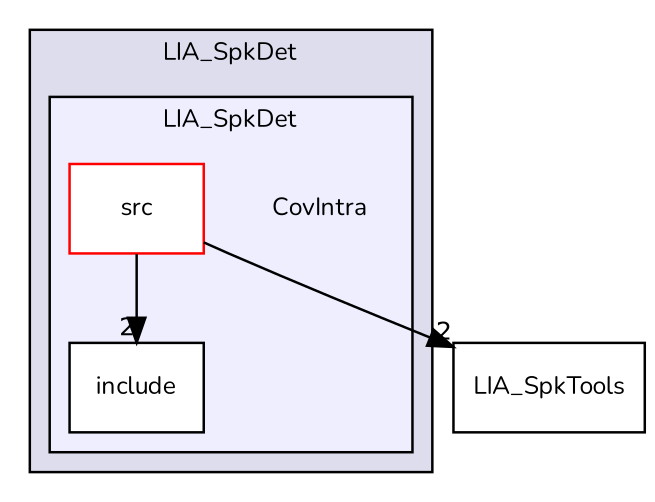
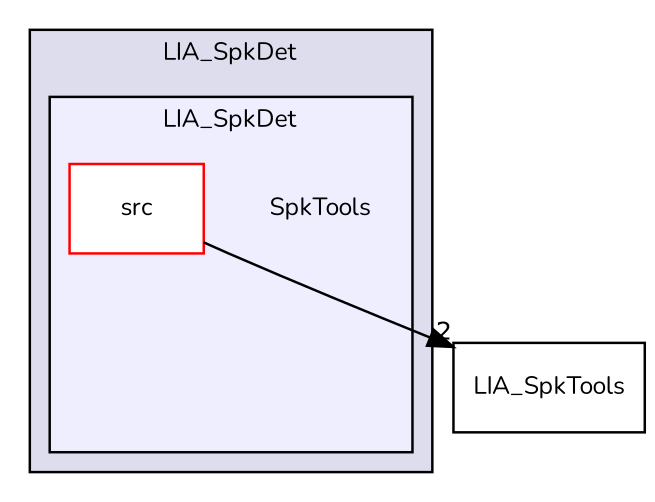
node "CovIntra": label "CovIntra" -> "SpkTools"
node "include": removed
